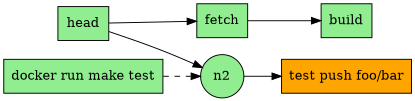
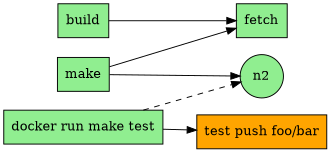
edge "fetch" -> "build": reversed
node "head": label "head" -> "make"
edge "n2" -> "test push foo/bar": now "docker run make test" -> "test push foo/bar"
